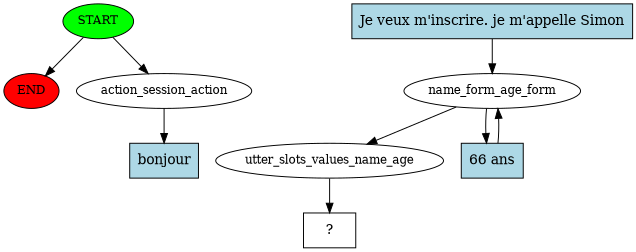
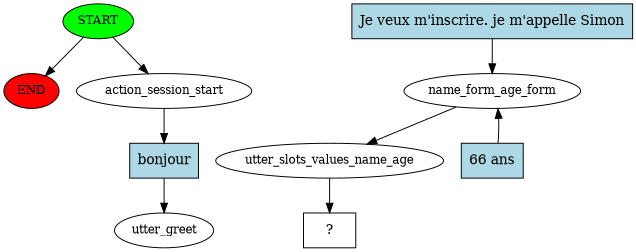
node "action_session_action": label "action_session_action" -> "action_session_start"
edge "name_form_age_form" -> "66 ans": removed
node "utter_greet": added
